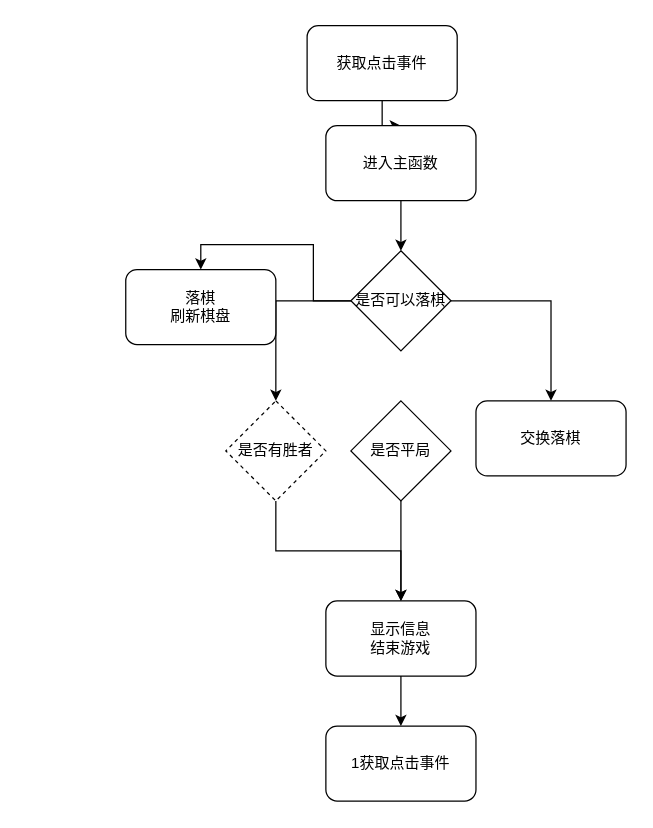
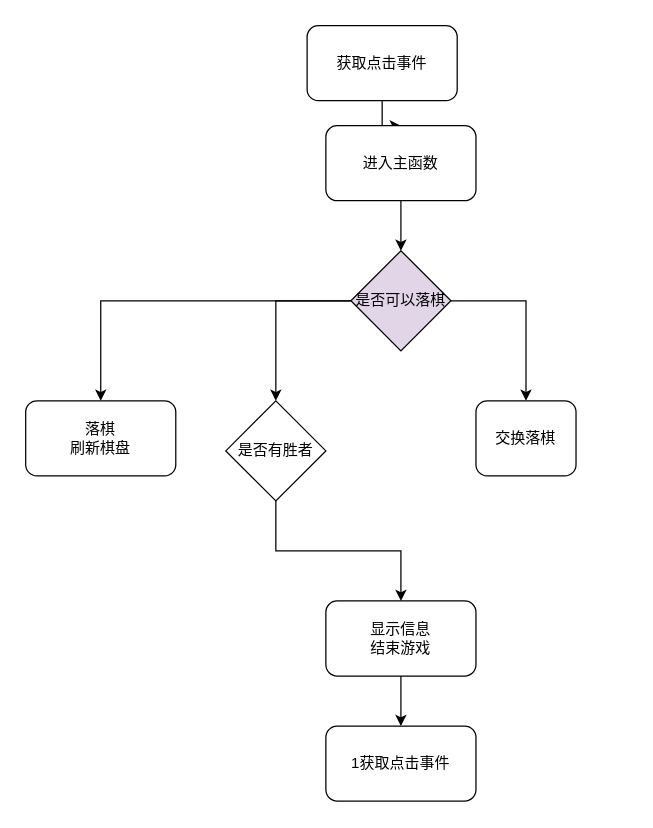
node "是否可以落棋": fillcolor #ffffff -> #e1d5e7
node "落棋 刷新棋盘": moved (201, 307) -> (101, 438)
node "交换落棋": size 150x75 -> 100x75
node "是否有胜者": style dashed -> solid
node "是否平局": removed
edge "是否平局" -> "显示信息 结束游戏": removed
